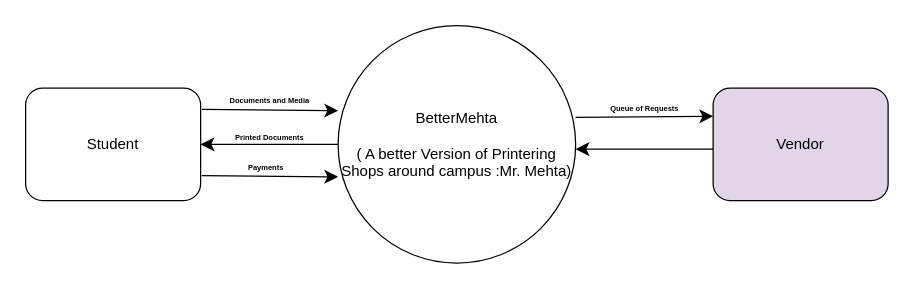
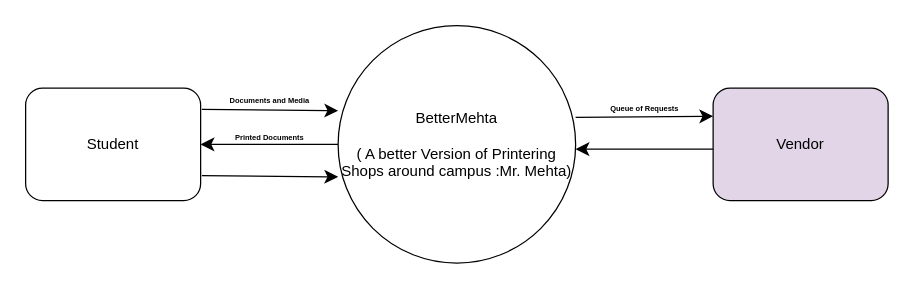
node "Payments": removed
